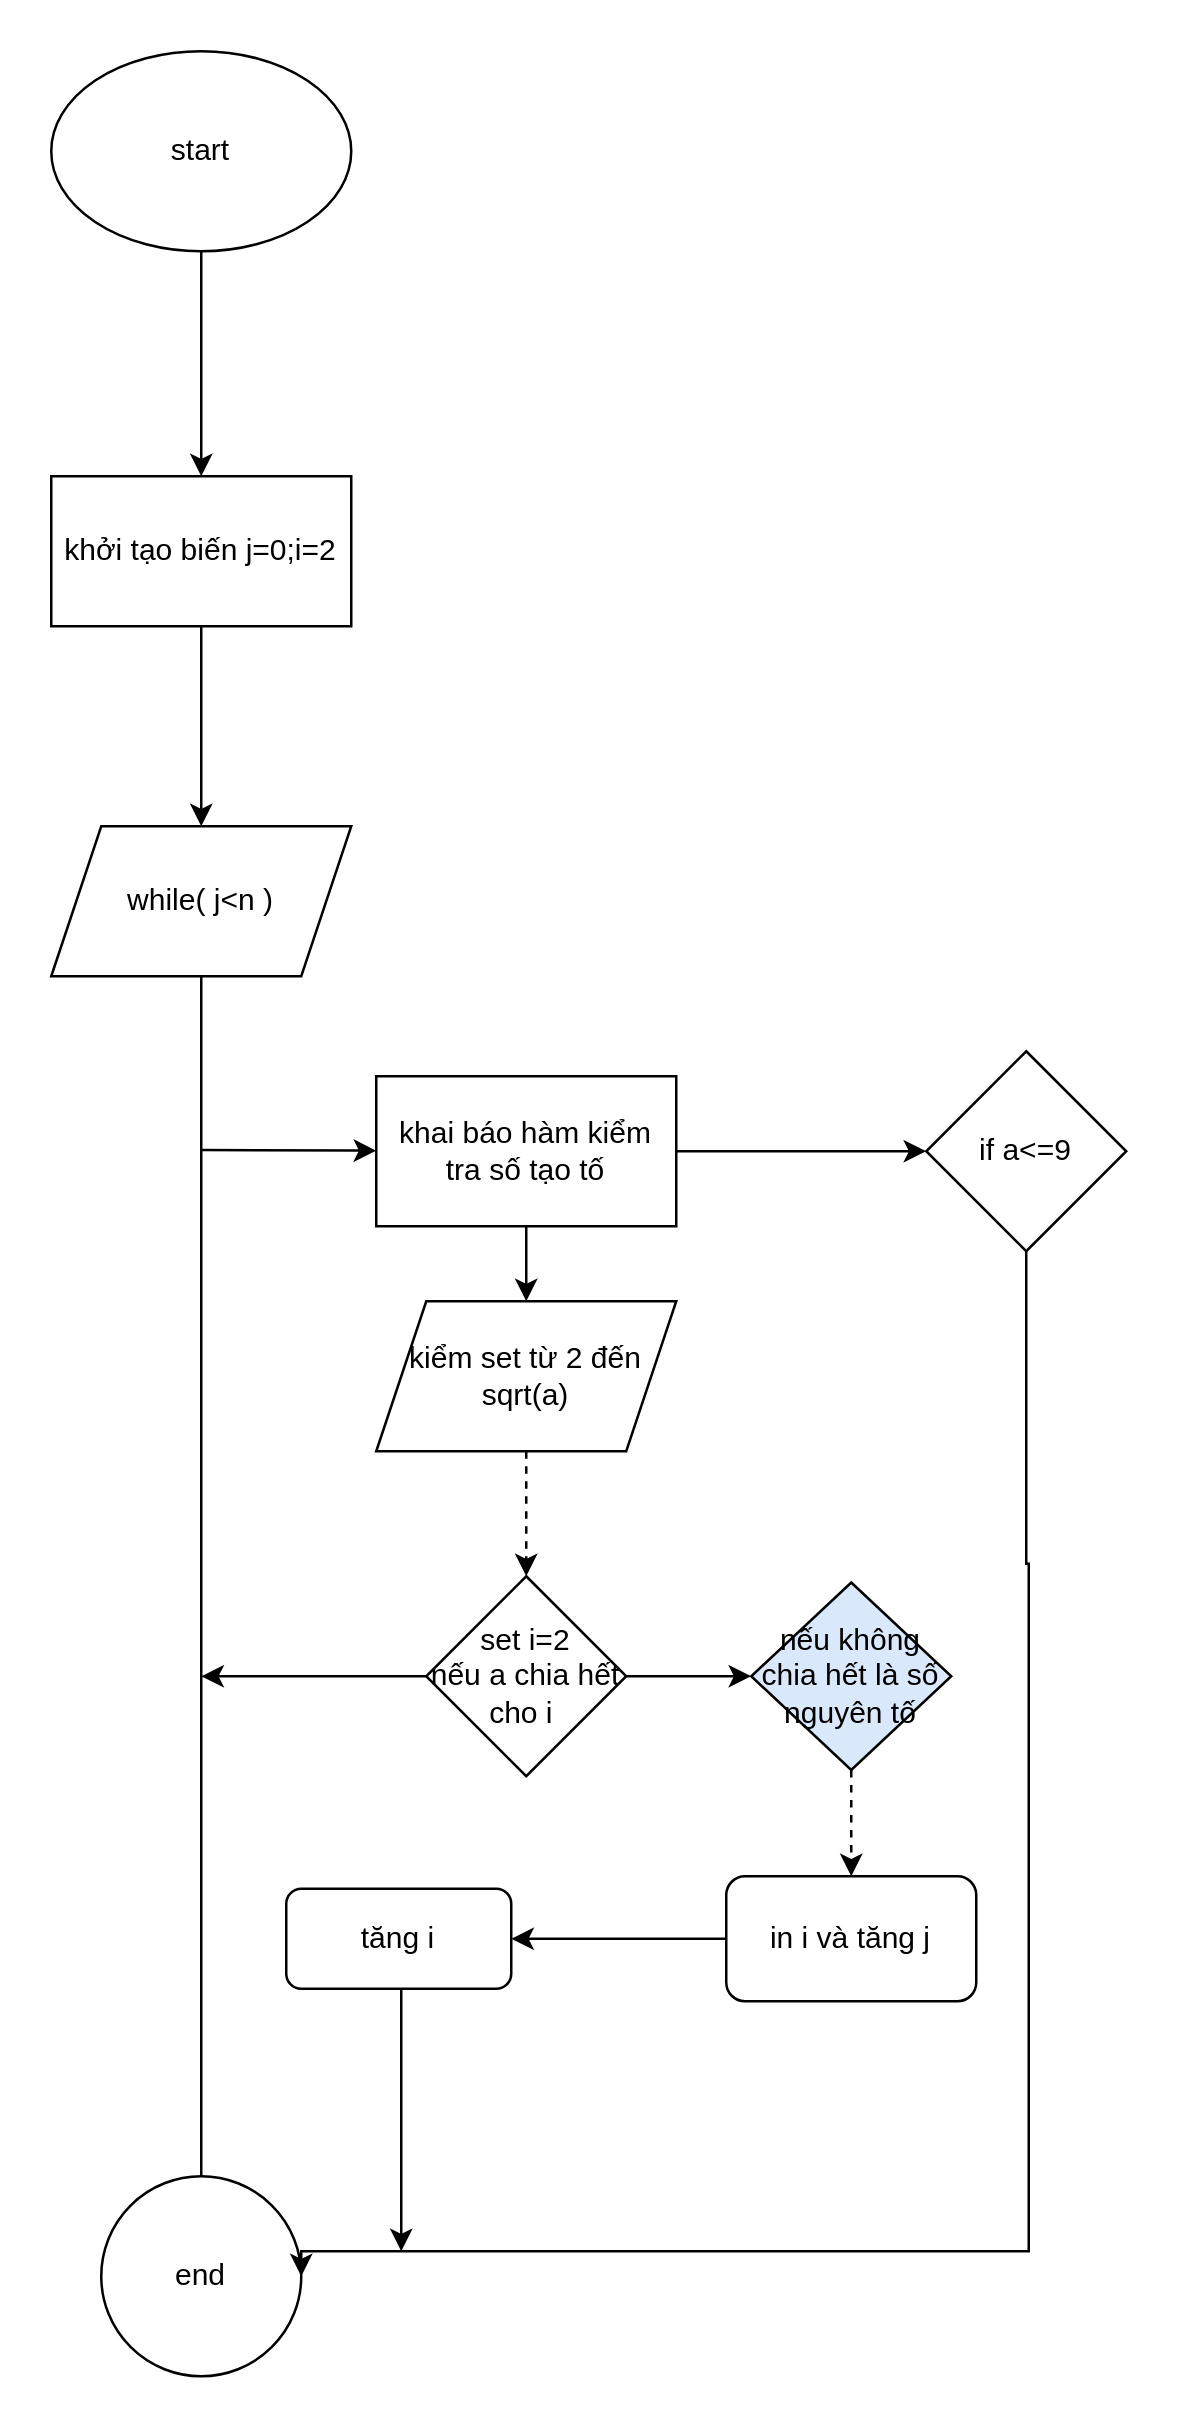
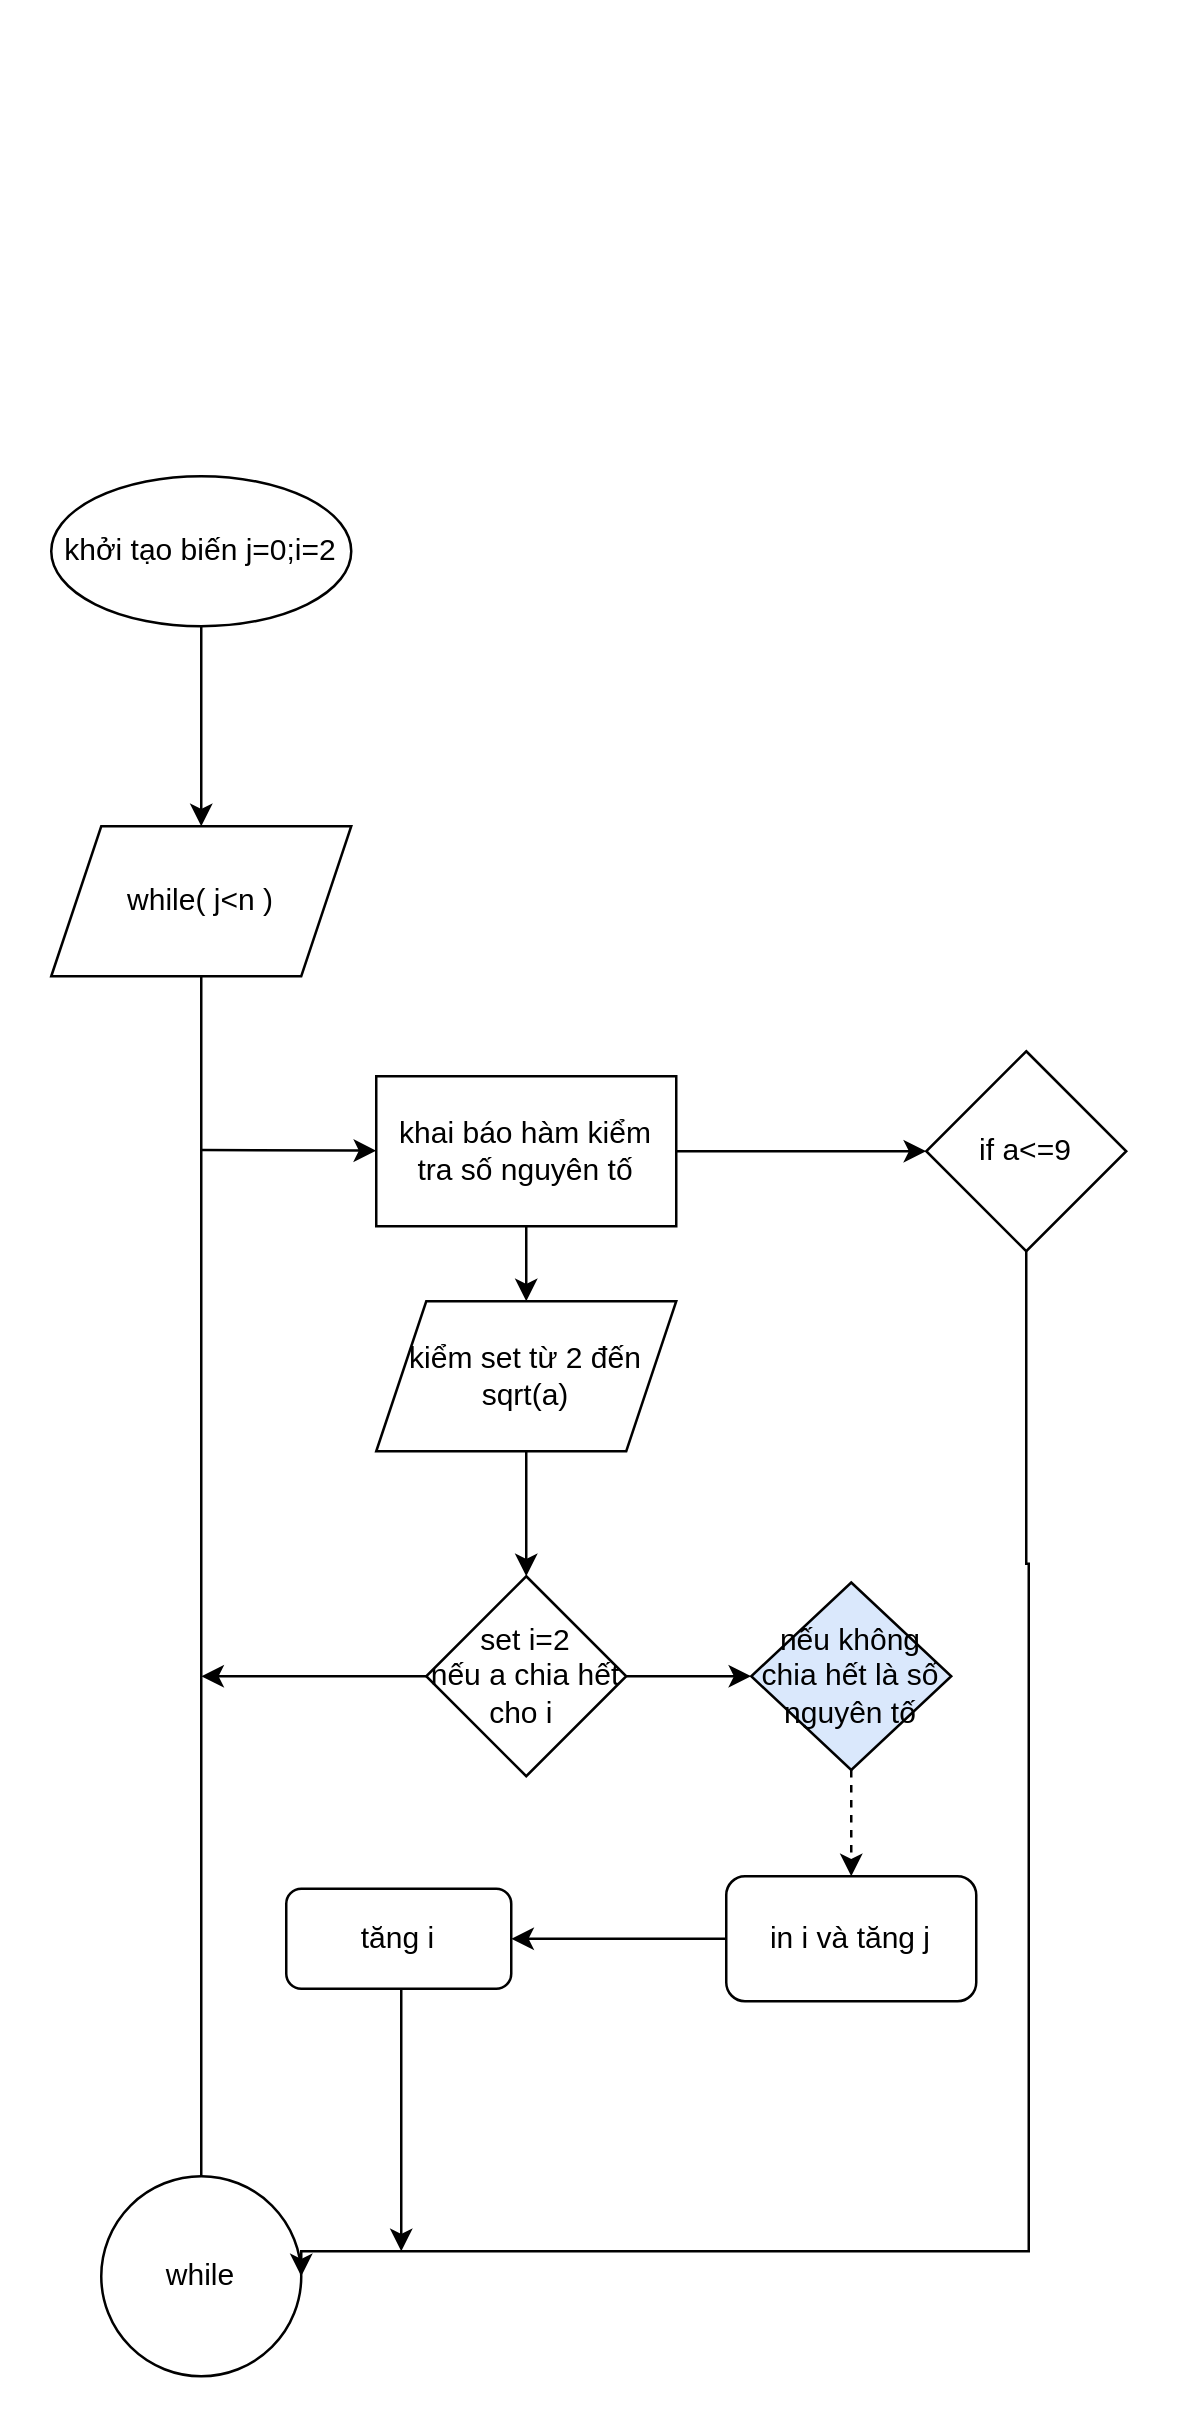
node "start": removed
edge "start" -> "khởi tạo biến j=0;i=2": removed
node "khởi tạo biến j=0;i=2": shape rectangle -> ellipse
node "khai báo hàm kiểm tra số tạo tố": label "khai báo hàm kiểm tra số tạo tố" -> "khai báo hàm kiểm tra số nguyên tố"
edge "kiểm set từ 2 đến sqrt(a)" -> "set i=2 nếu a chia hết cho i": style dashed -> solid
node "end": label "end" -> "while"
